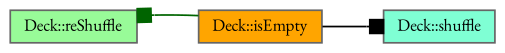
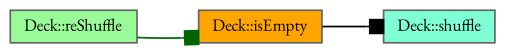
edge "Deck::isEmpty" -> "Deck::reShuffle": reversed
